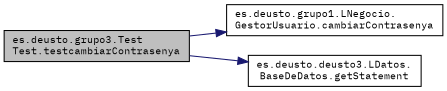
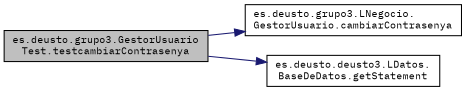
node "es.deusto.grupo1.LNegocio. GestorUsuario.cambiarContrasenya": label "es.deusto.grupo1.LNegocio. GestorUsuario.cambiarContrasenya" -> "es.deusto.grupo3.LNegocio. GestorUsuario.cambiarContrasenya"
node "es.deusto.grupo3.Test Test.testcambiarContrasenya": label "es.deusto.grupo3.Test Test.testcambiarContrasenya" -> "es.deusto.grupo3.GestorUsuario Test.testcambiarContrasenya"
